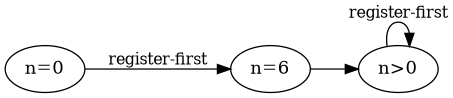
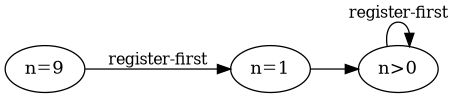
node "n=0": label "n=0" -> "n=9"
node "n=6": label "n=6" -> "n=1"
